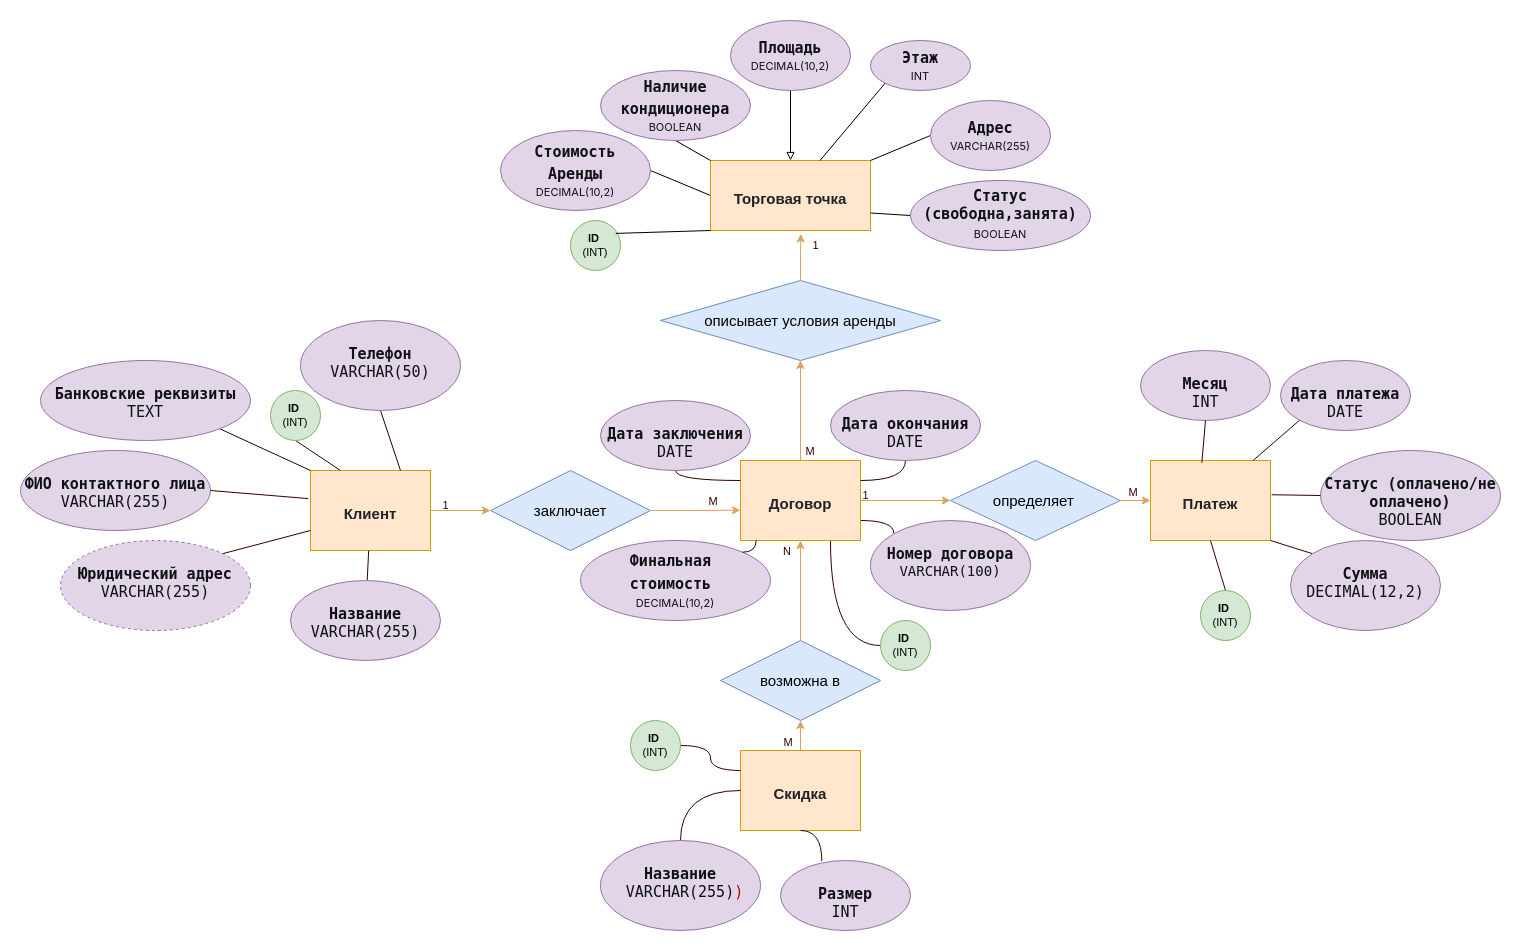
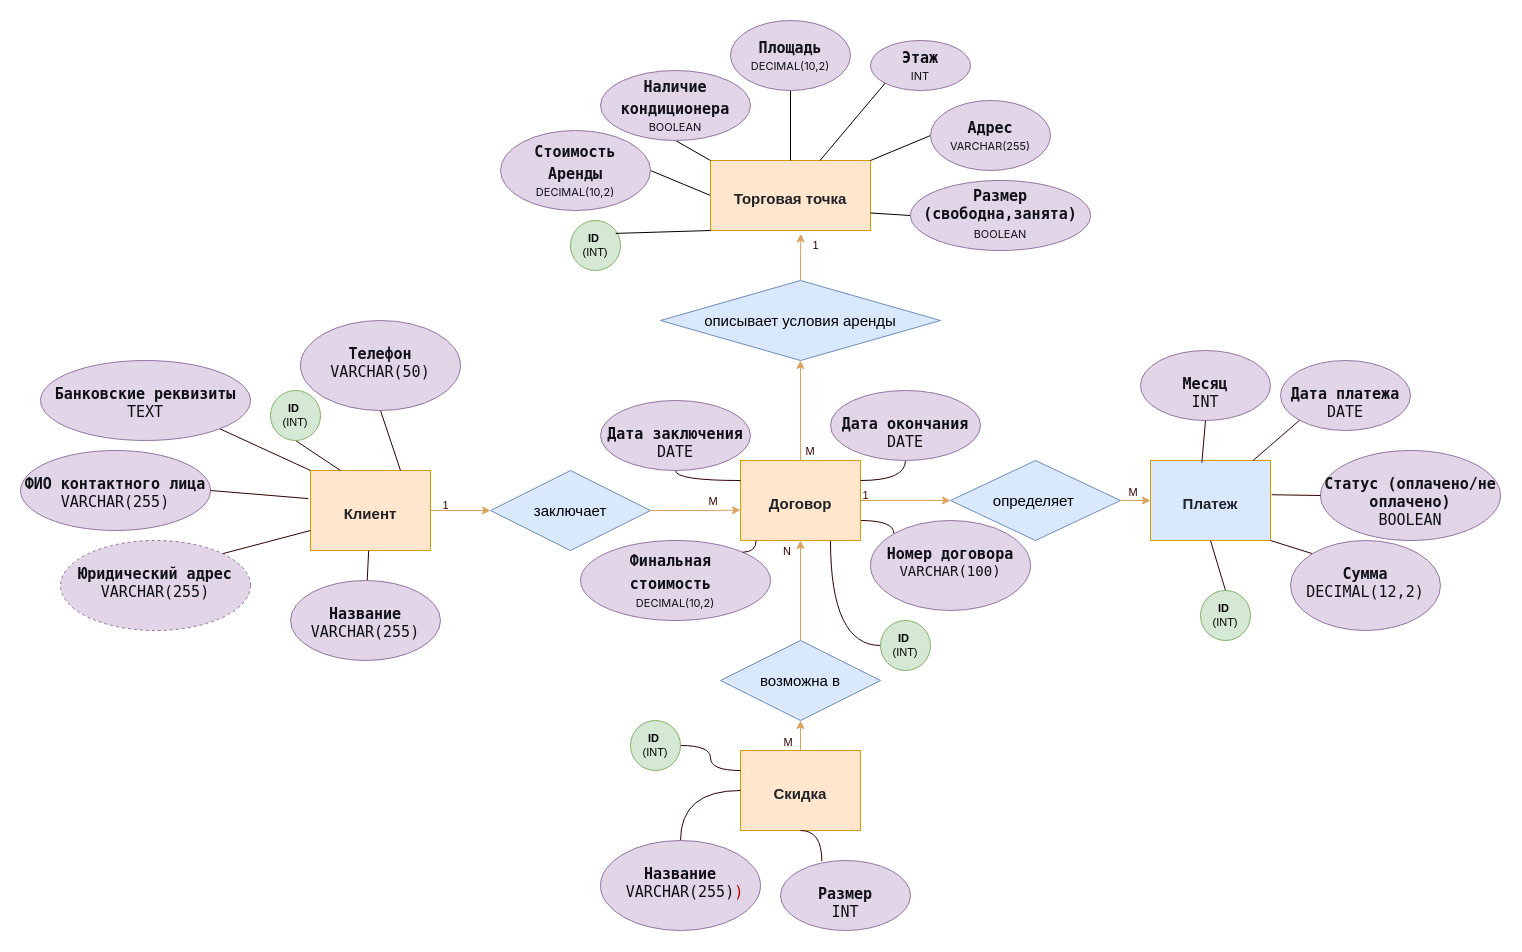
edge "Площадь DECIMAL(10,2)" -> "Торговая точка": arrowhead block -> none
node "Статус (свободна,занята) BOOLEAN": label "Статус (свободна,занята) BOOLEAN" -> "Размер (свободна,занята) BOOLEAN"
node "Платеж": fillcolor #ffe6cc -> #dae8fc
